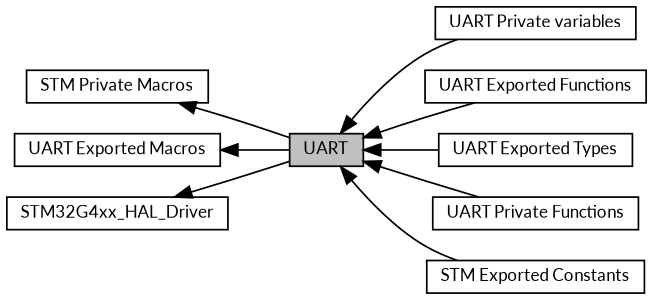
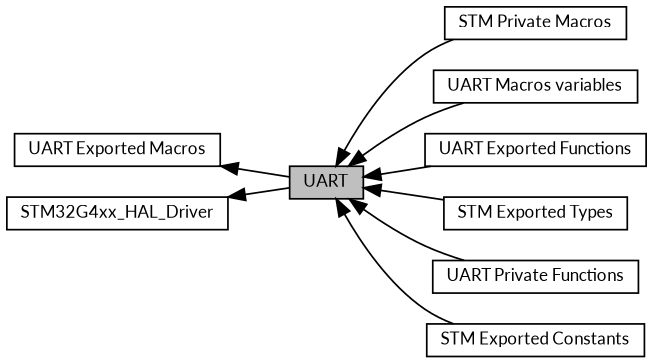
node "UART Private variables": label "UART Private variables" -> "UART Macros variables"
edge "UART" -> "STM Private Macros": reversed
node "UART Exported Types": label "UART Exported Types" -> "STM Exported Types"
